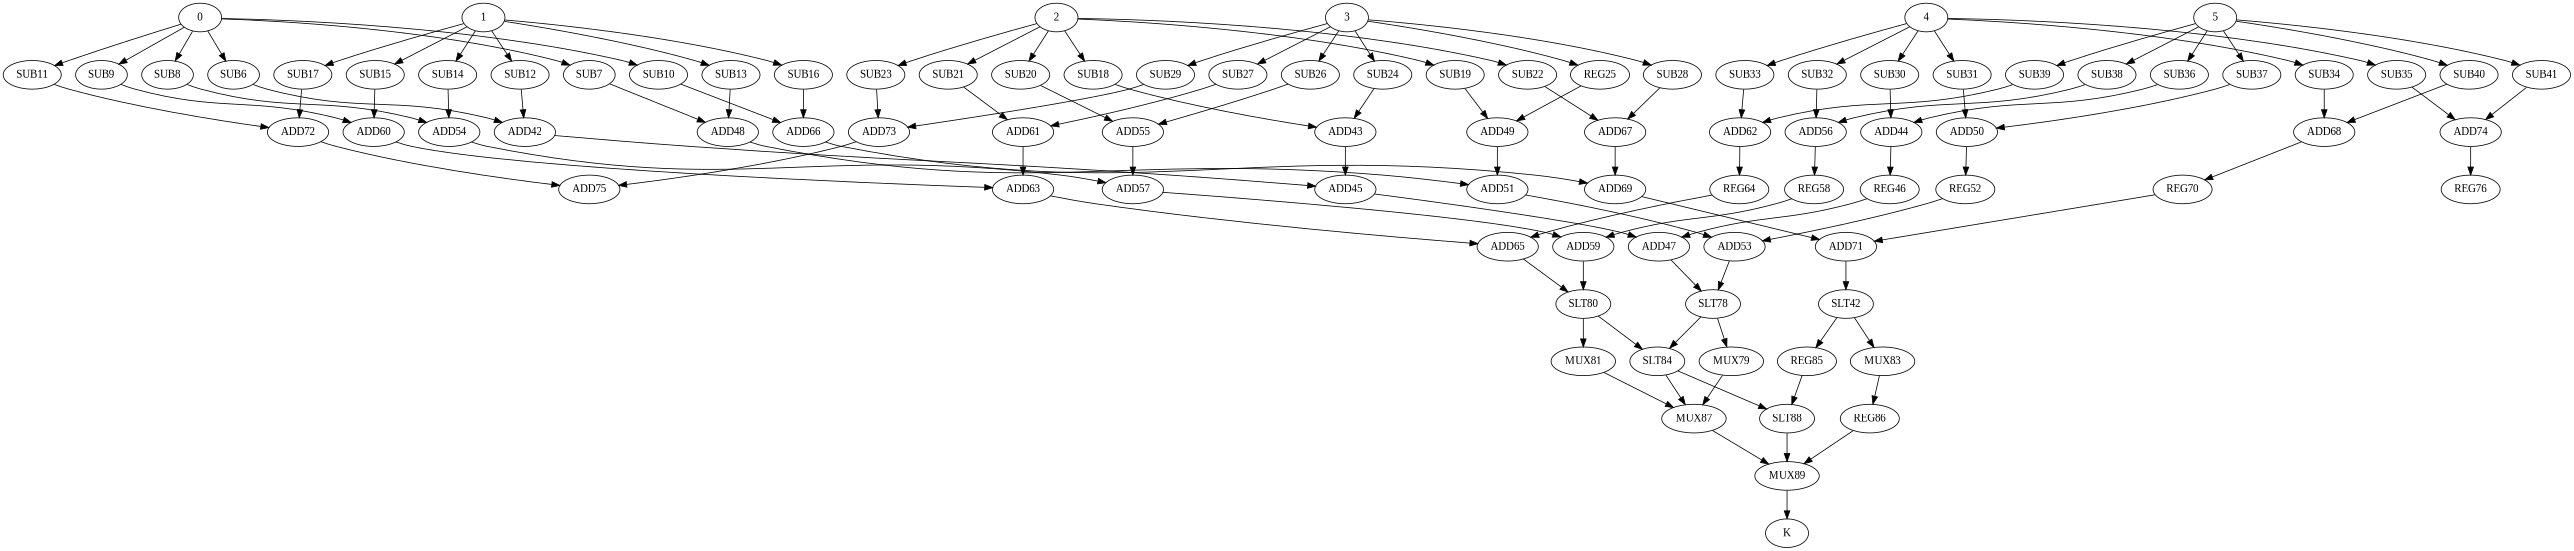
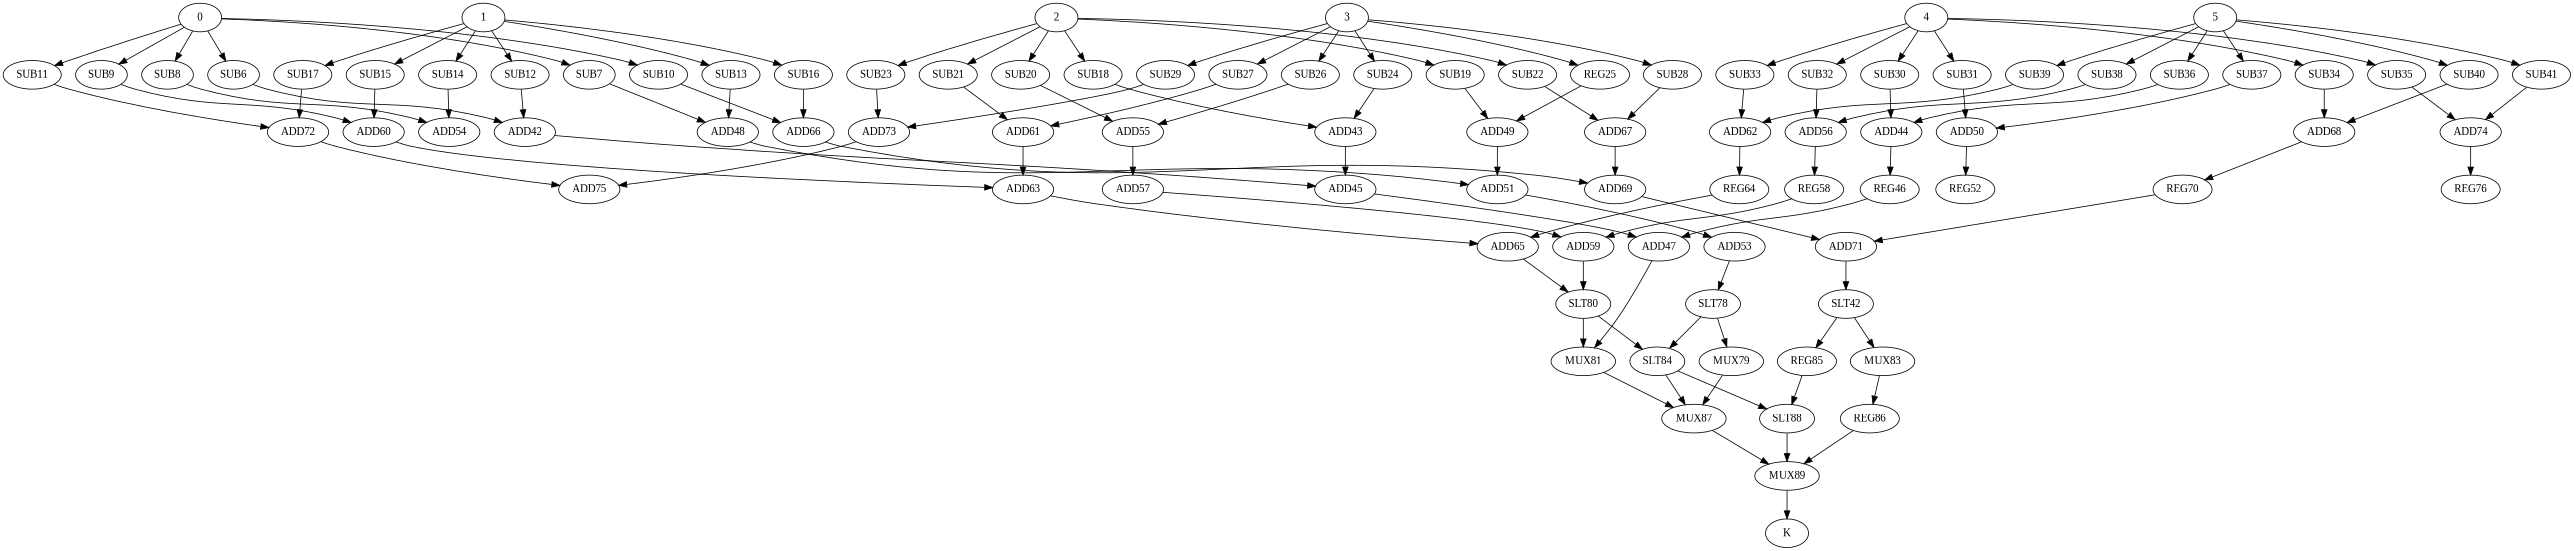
edge "ADD54" -> "ADD57": removed
edge "REG52" -> "ADD53": removed
edge "ADD47" -> "SLT78": now "ADD47" -> "MUX81"
